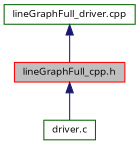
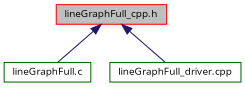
edge "lineGraphFull_cpp.h" -> "lineGraphFull_driver.cpp": reversed
node "driver.c": label "driver.c" -> "lineGraphFull.c"
